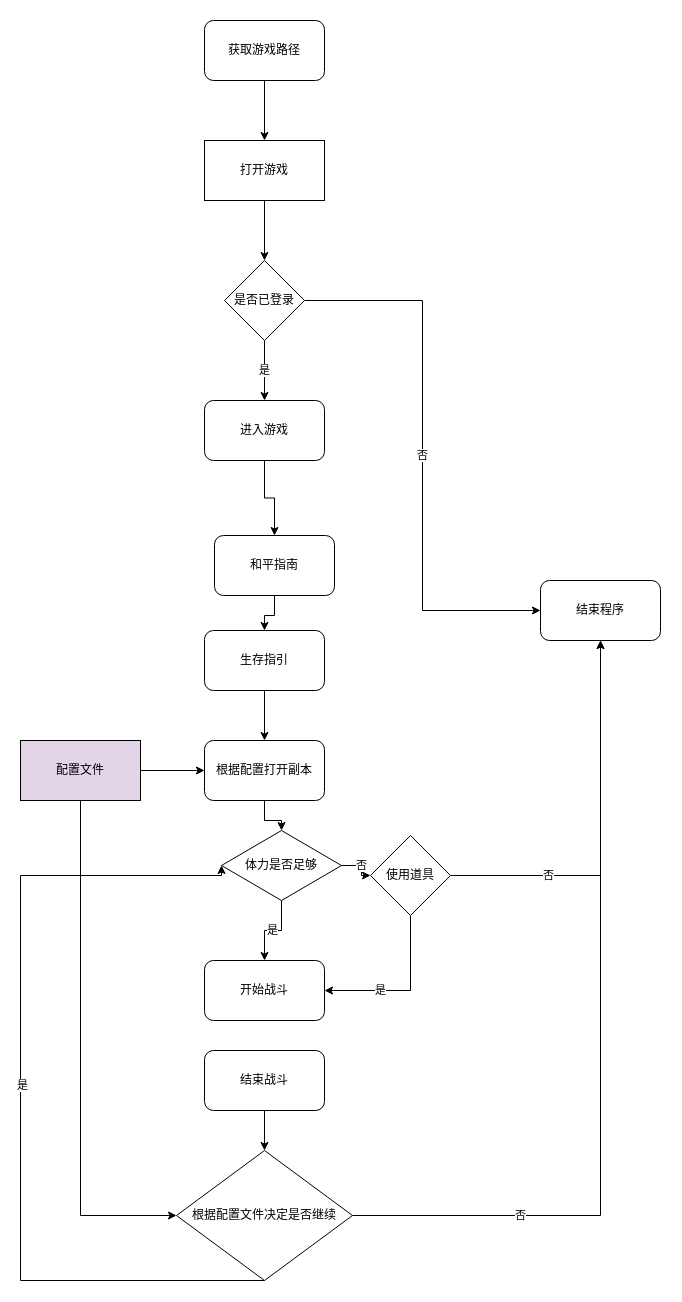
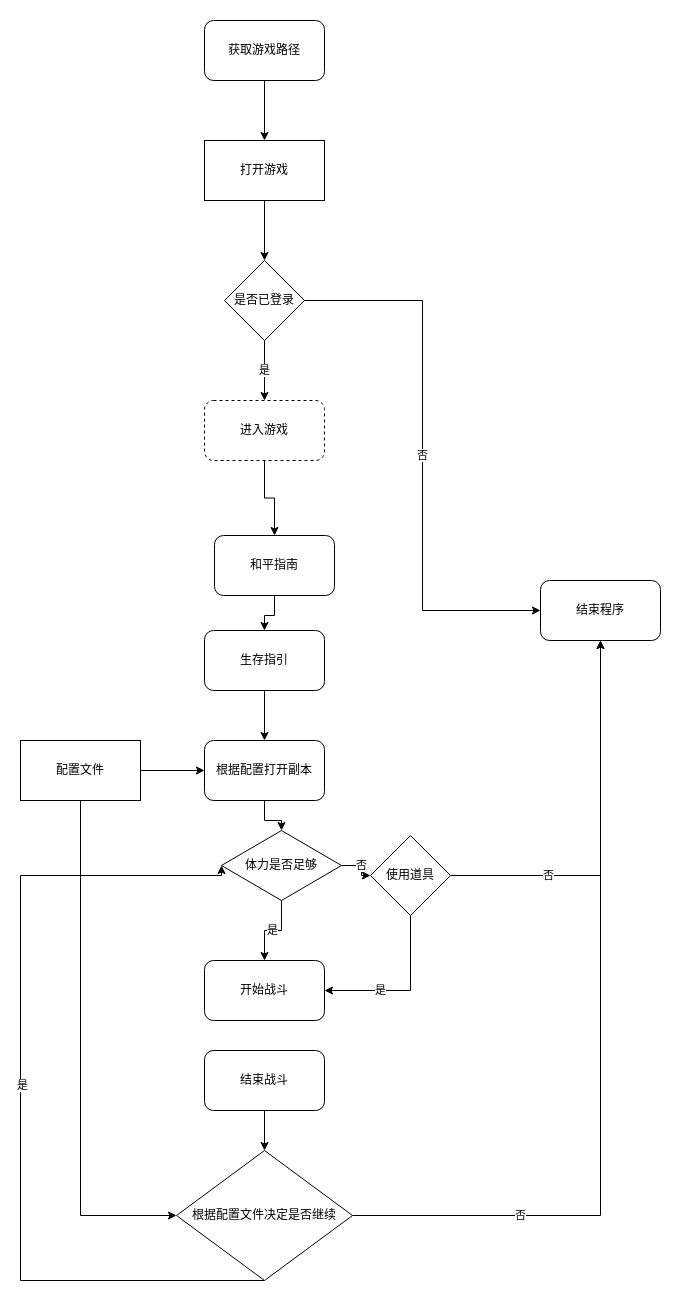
node "进入游戏": style solid -> dashed
node "配置文件": fillcolor #e1d5e7 -> #ffffff
